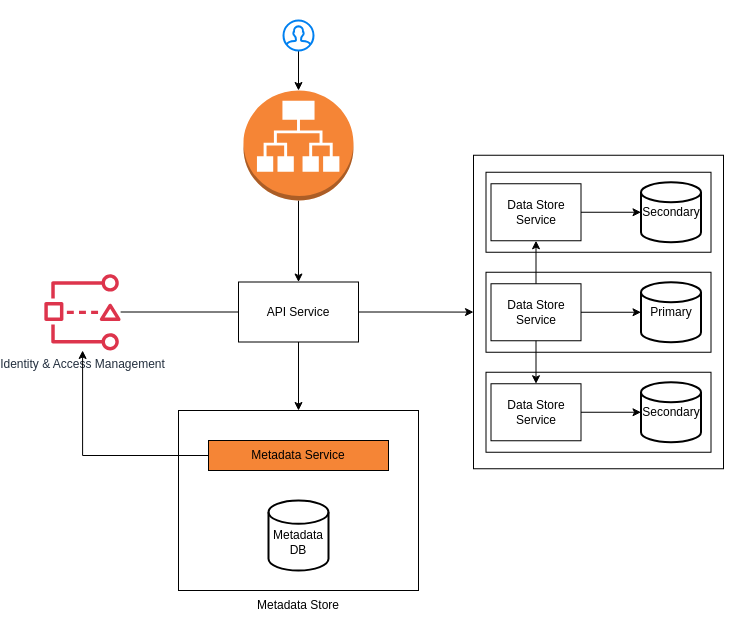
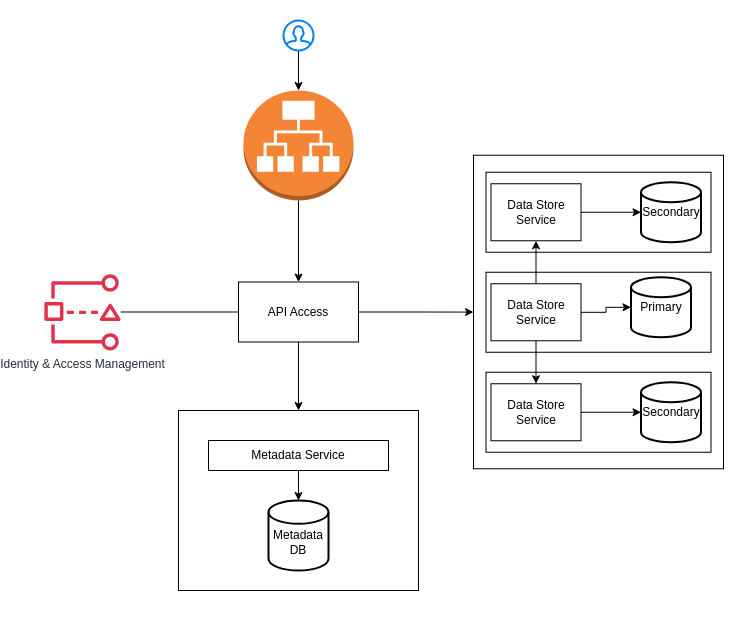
node "Primary": moved (671, 312) -> (661, 307)
node "API Service": label "API Service" -> "API Access"
edge "Metadata Service" -> "Identity & Access Management": now "Metadata Service" -> "Metadata DB"
node "Metadata Service": fillcolor #f58536 -> #ffffff
node "Metadata Store": removed
